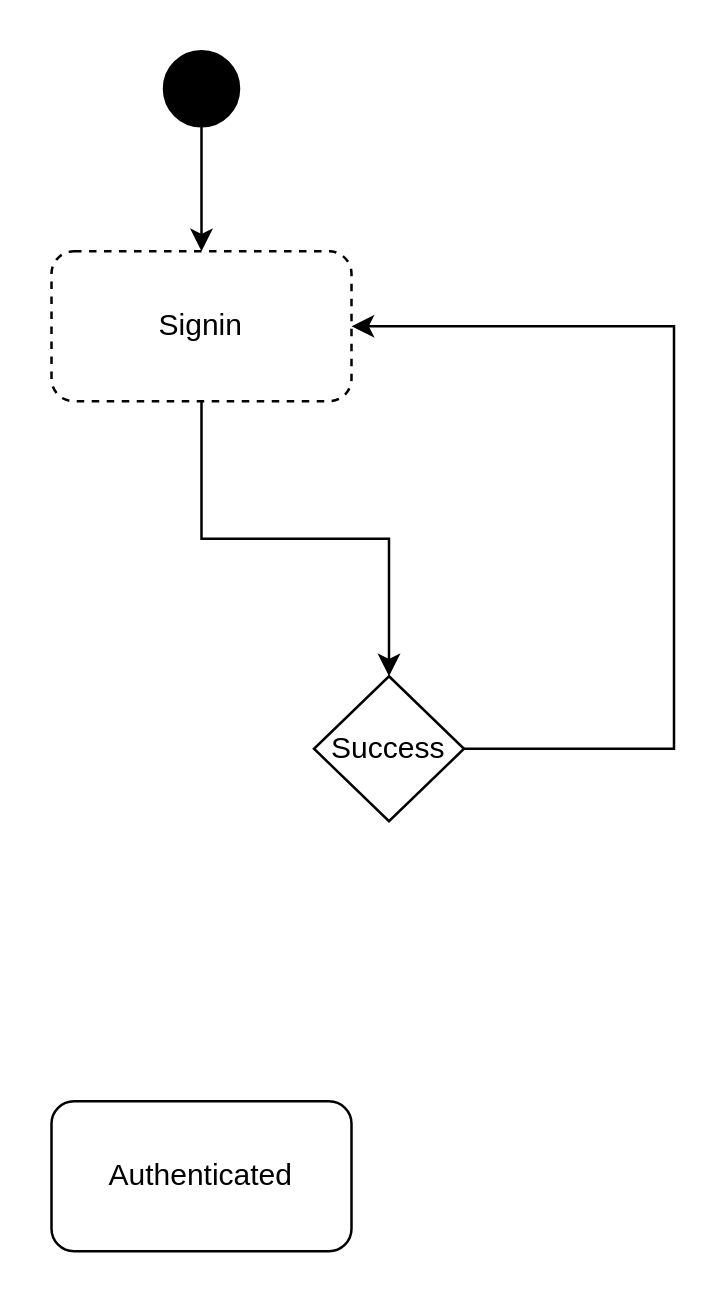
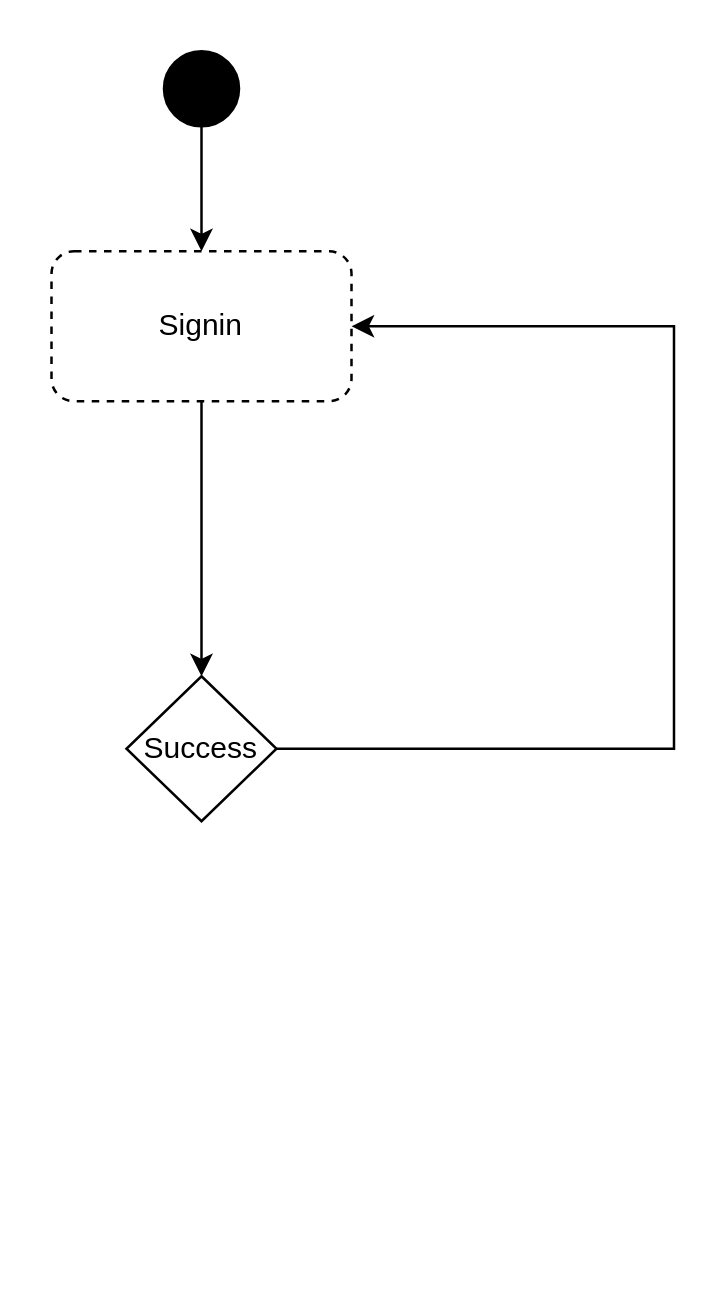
node "Success": moved (389, 749) -> (201, 749)
node "Authenticated": removed
